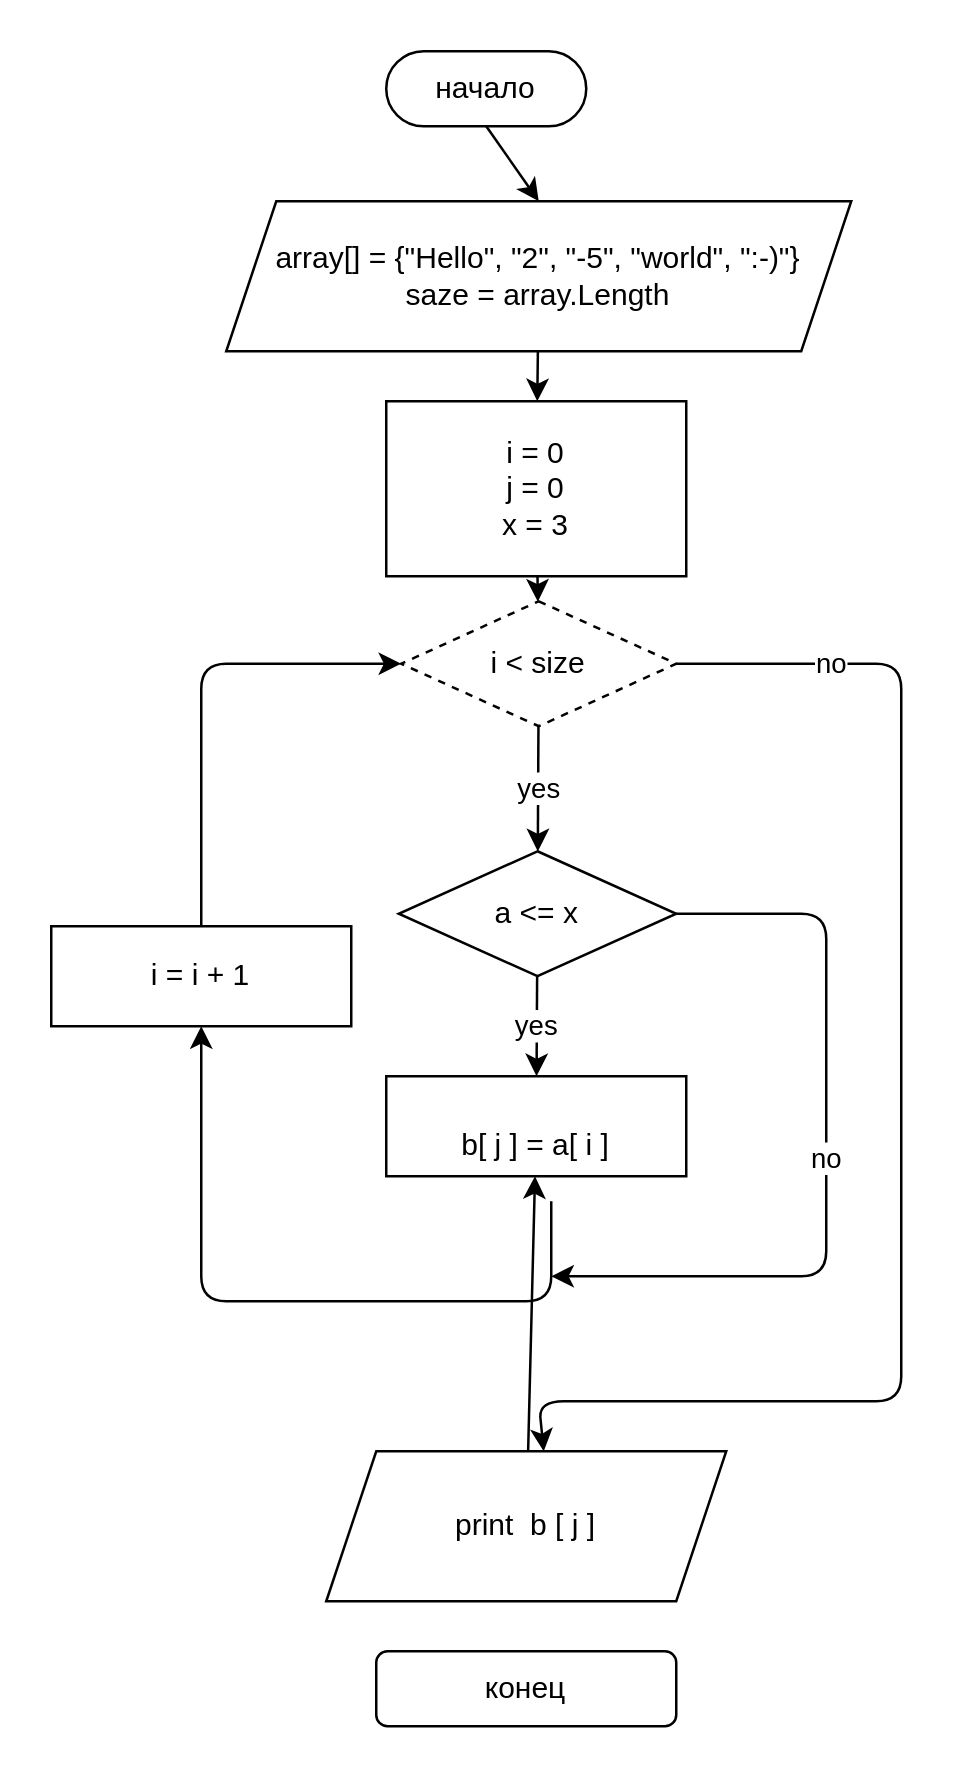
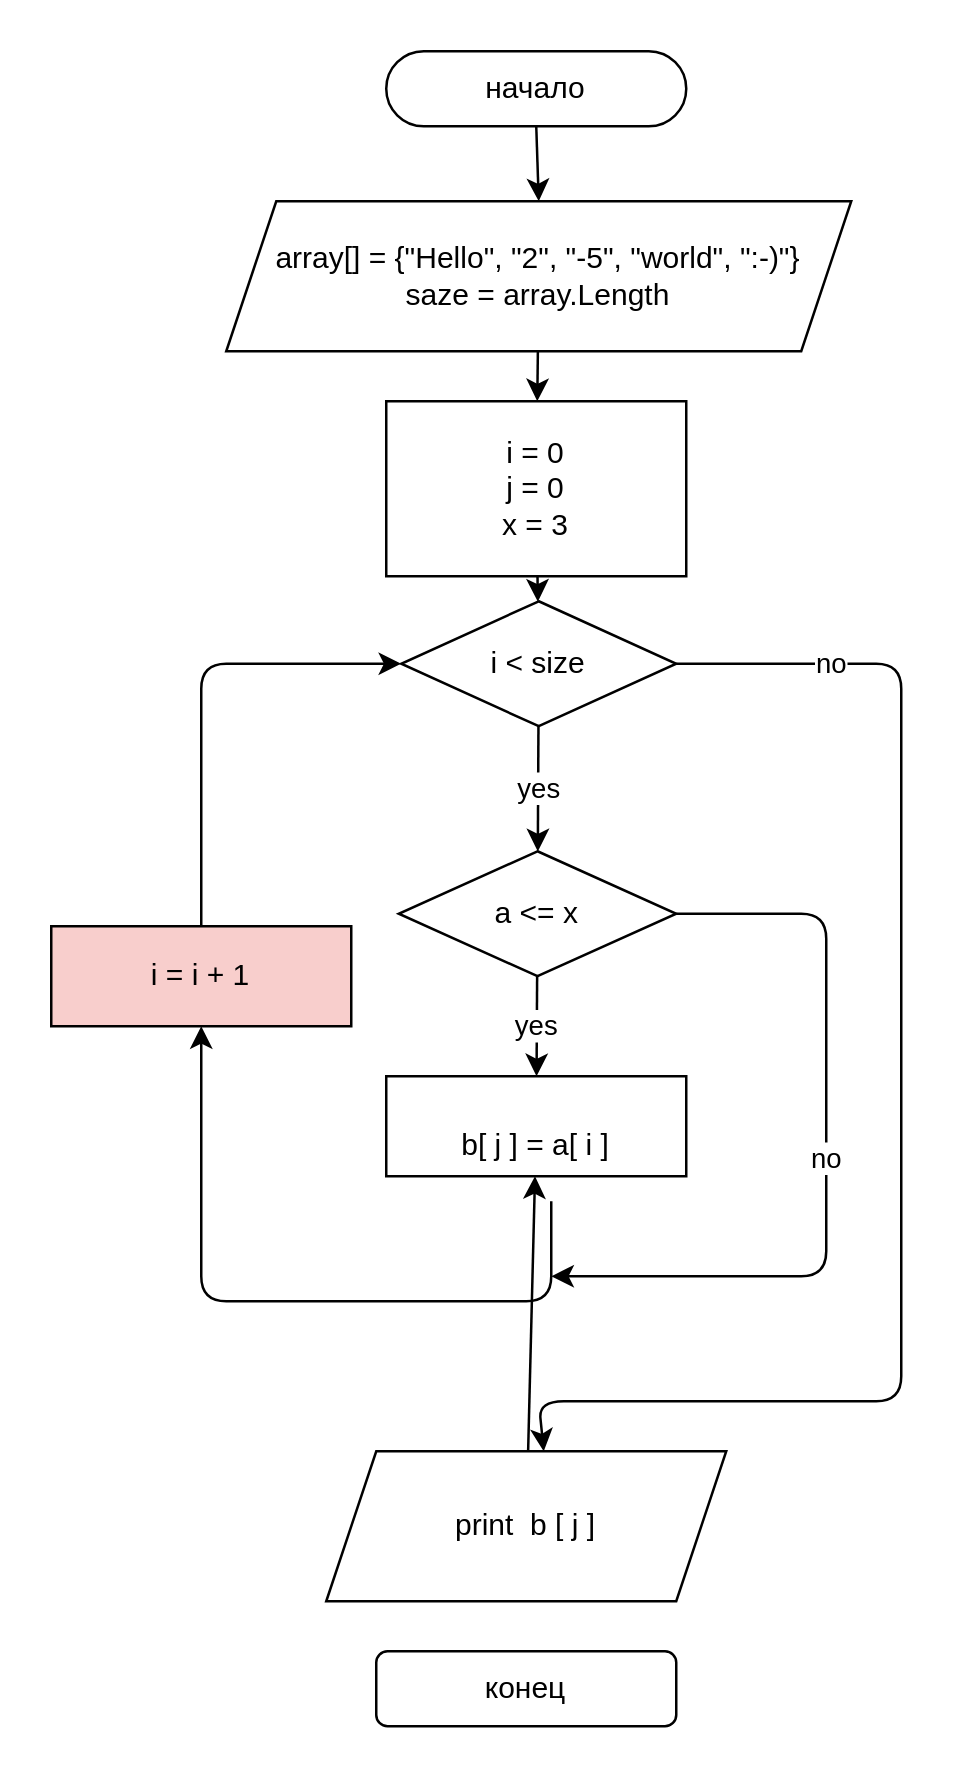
node "начало": size 200x75 -> 300x75
node "i < size": style dashed -> solid
node "i = i + 1": fillcolor #ffffff -> #f8cecc
